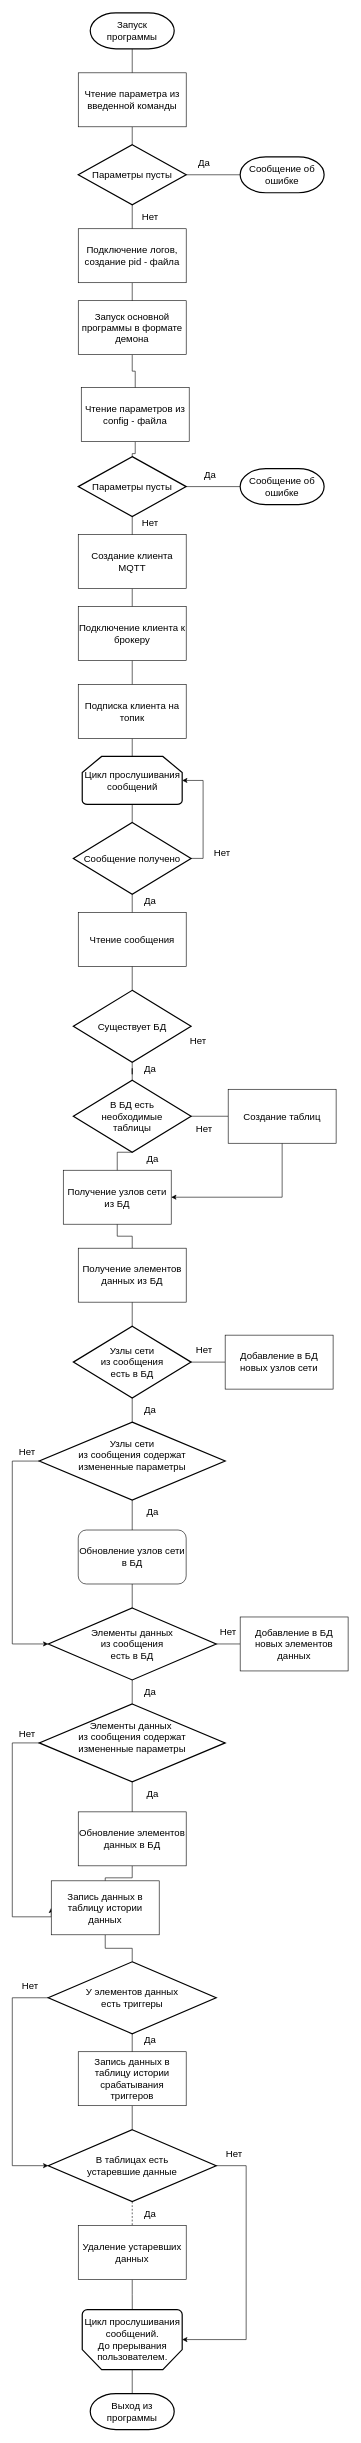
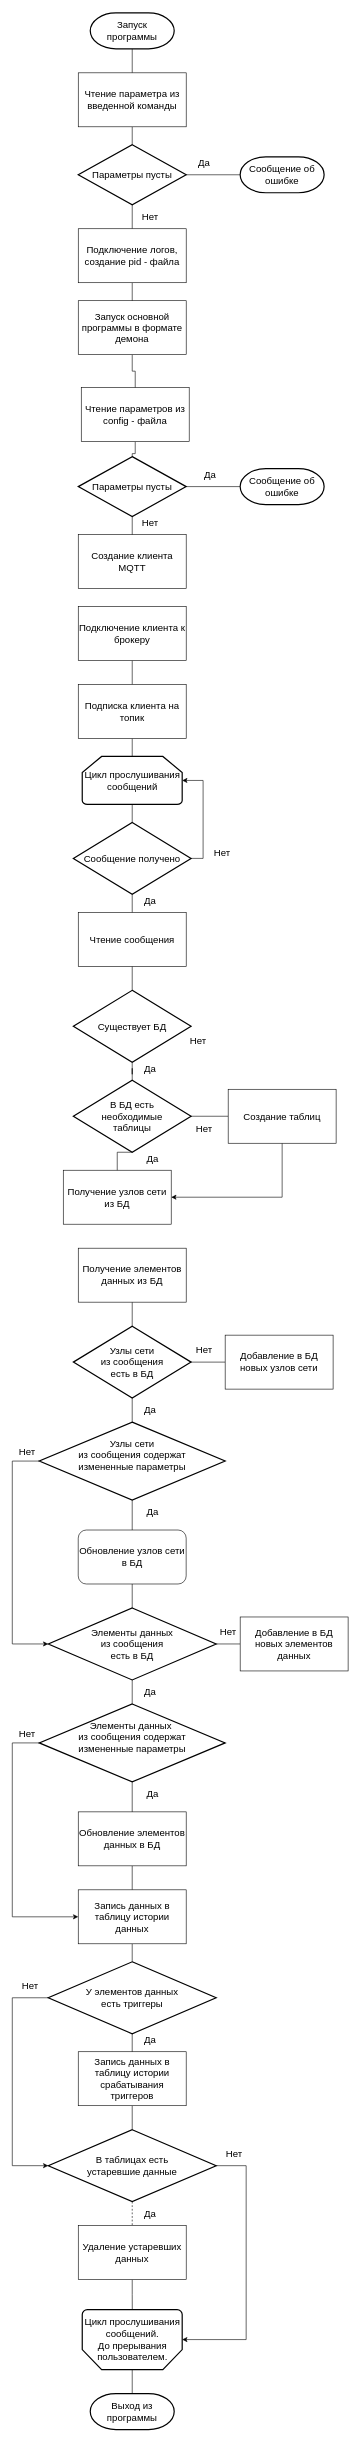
edge "Создание клиента MQTT" -- "Подключение клиента к брокеру": removed
edge "Получение узлов сети из БД" -- "Получение элементов данных из БД": removed
node "Запись данных в таблицу истории данных": moved (105, 1908) -> (132, 1917)
